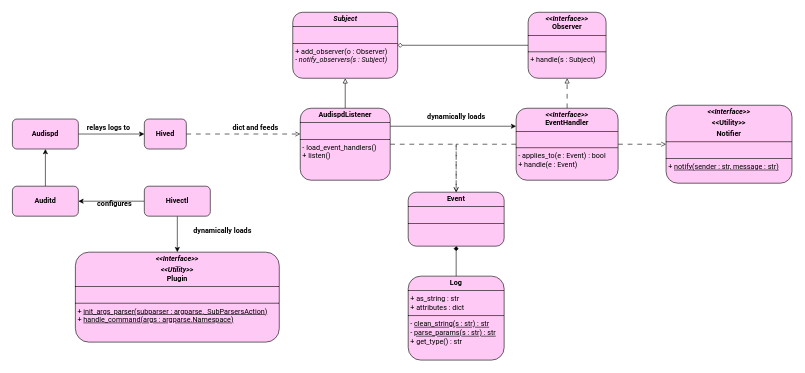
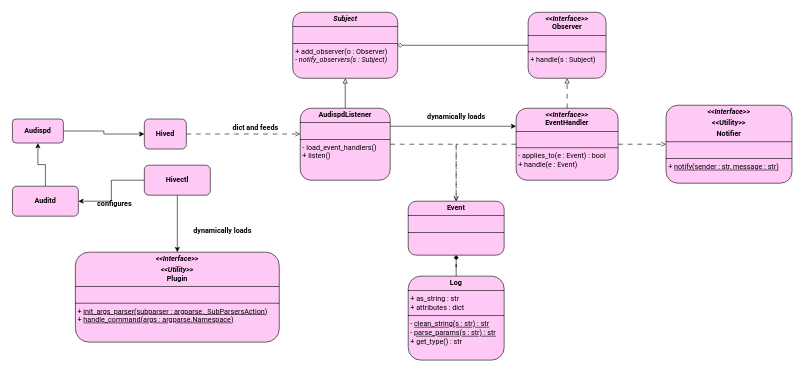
node "relays logs to": removed
node "Audispd": size 66x30 -> 51x24
node "Hivectl": moved (177, 201) -> (177, 180)
node "Event": moved (456, 219) -> (456, 228)
